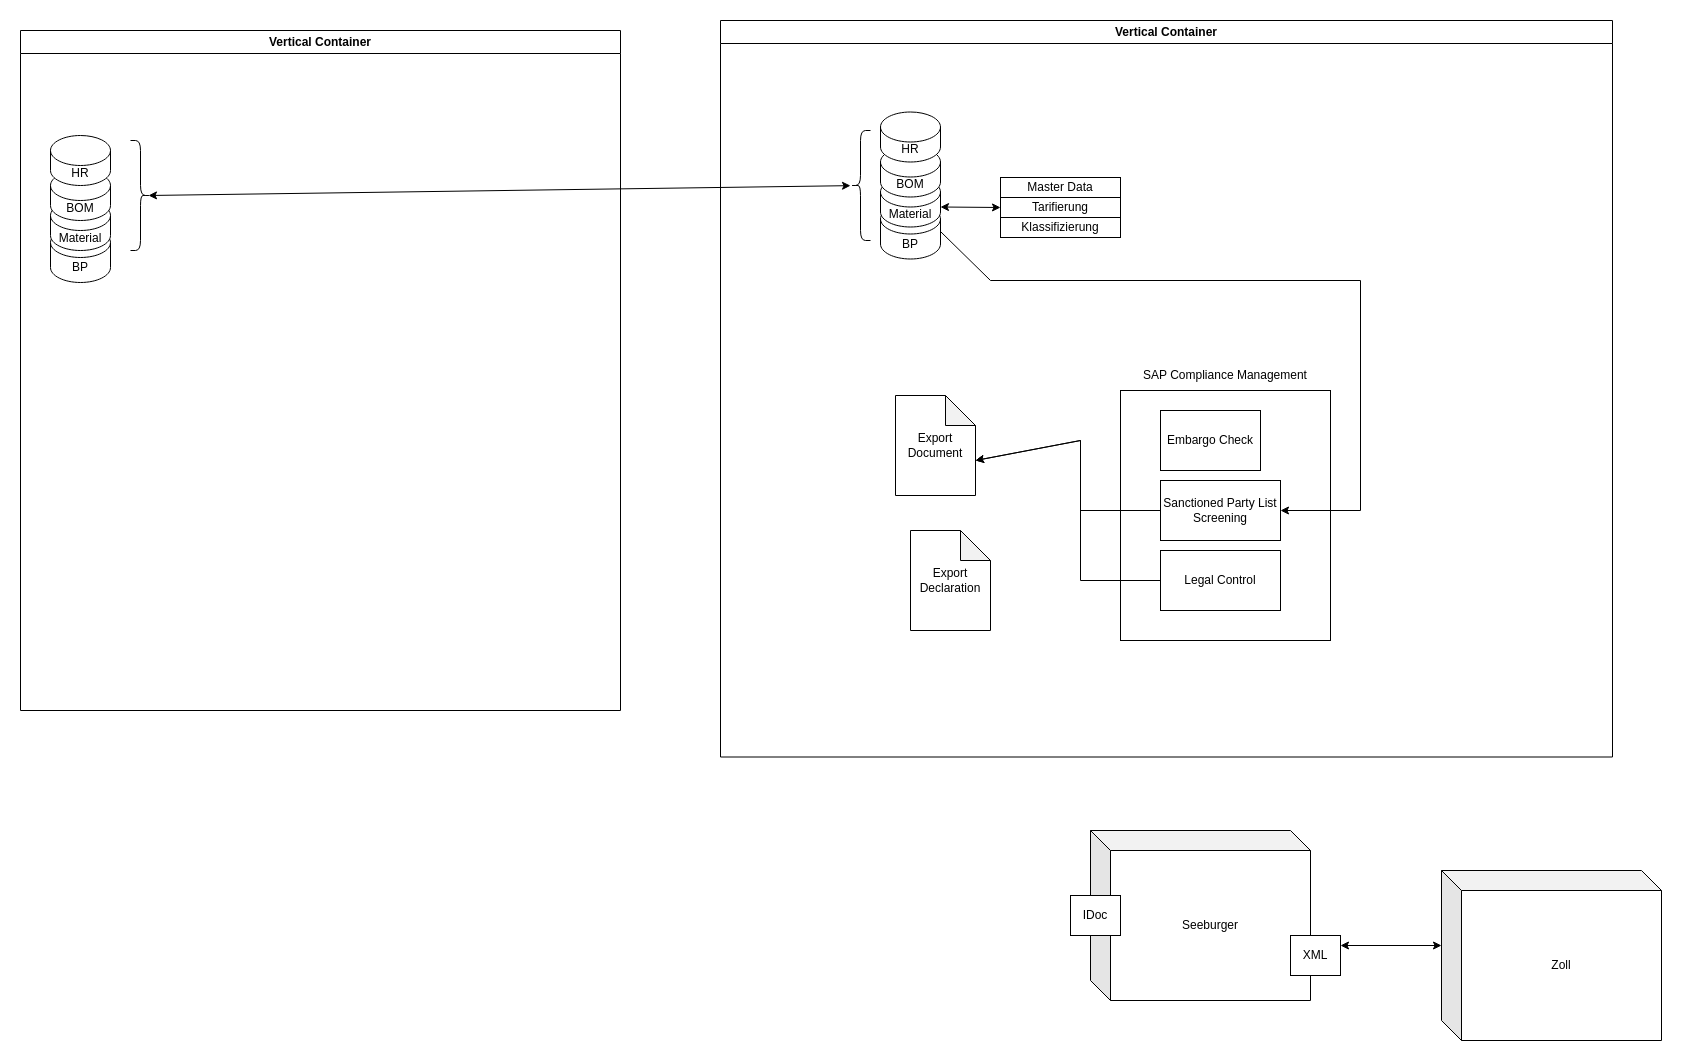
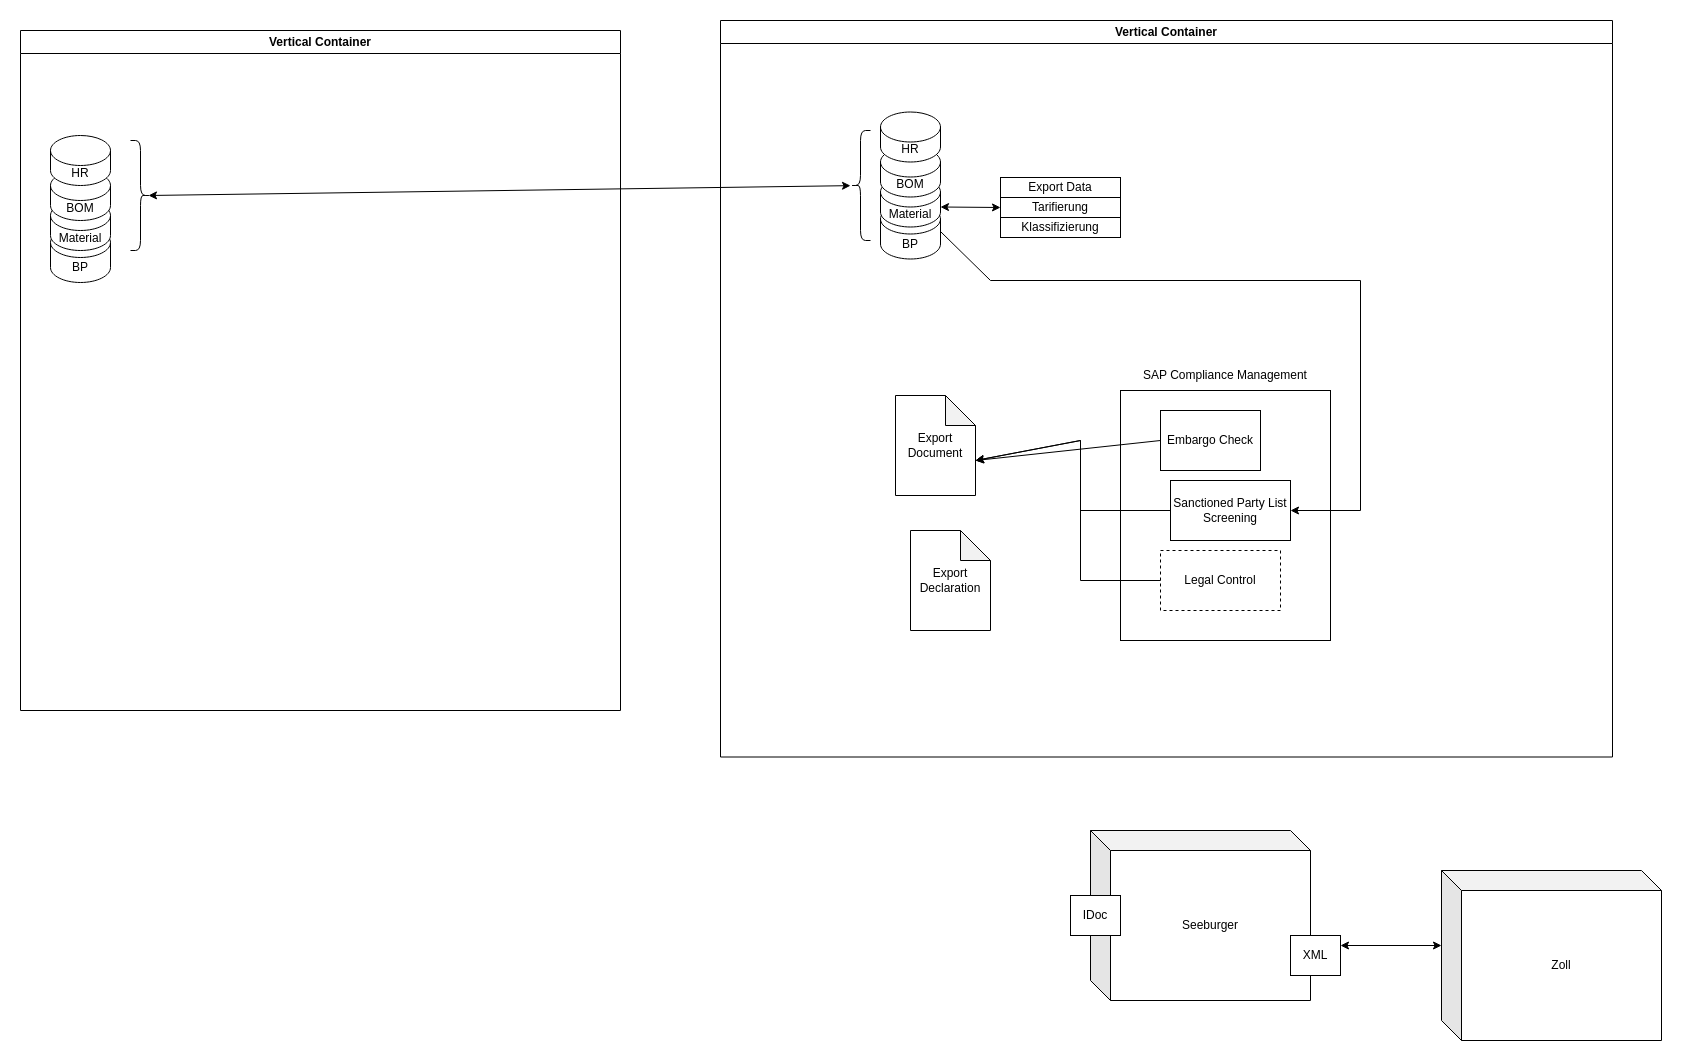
node "Master Data": label "Master Data" -> "Export Data"
edge "Embargo Check" -> "Export Document": added
node "Sanctioned Party List Screening": moved (1221, 511) -> (1231, 511)
node "Legal Control": style solid -> dashed
